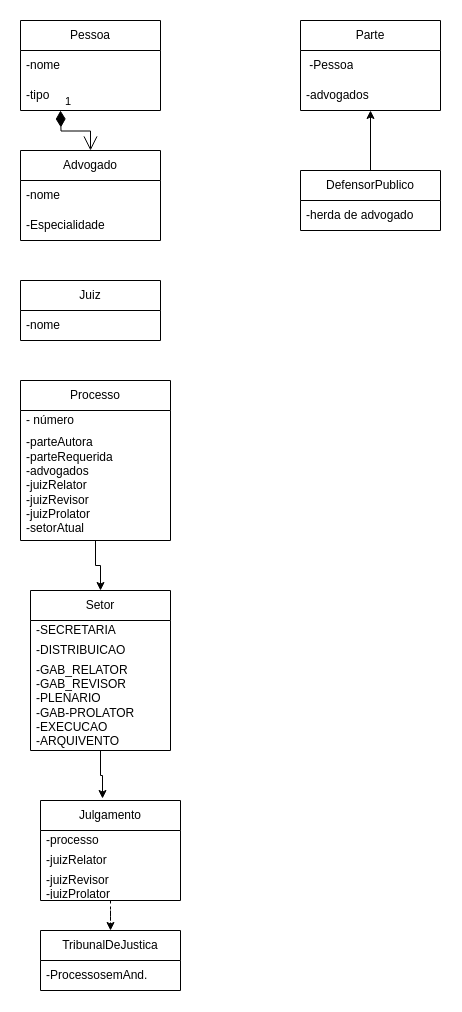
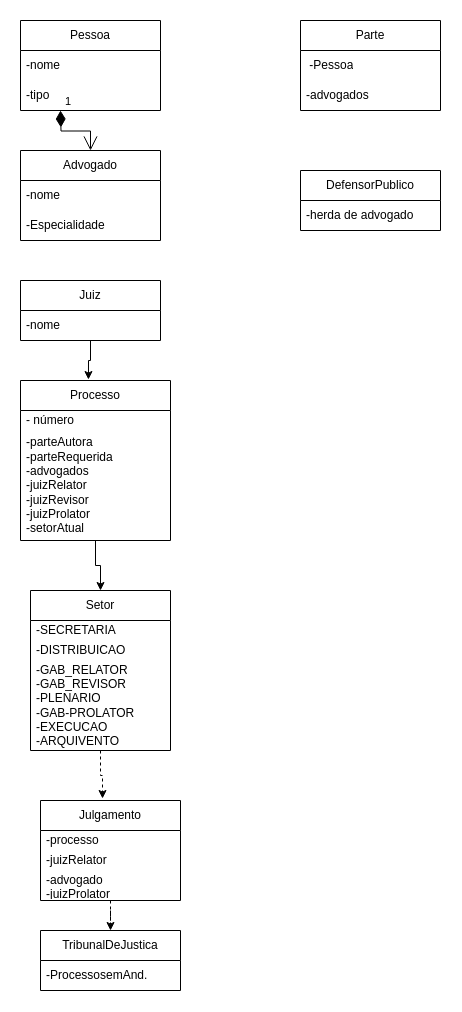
edge "DefensorPublico" -> "-advogados": removed
edge "Juiz" -> "Processo": added
edge "Setor" -> "Julgamento": style solid -> dashed
node "-juizRevisor -juizProlator": label "-juizRevisor -juizProlator" -> "-advogado -juizProlator"
